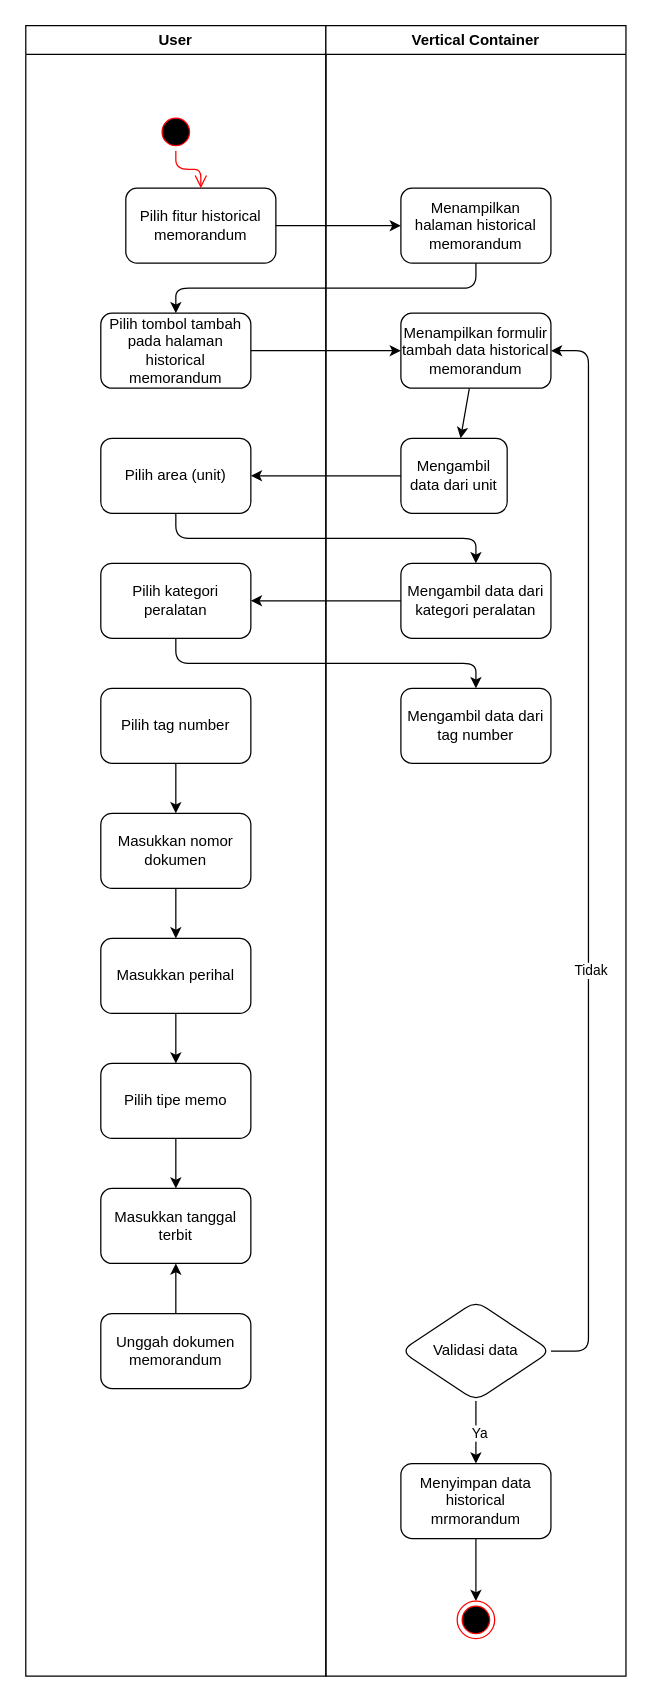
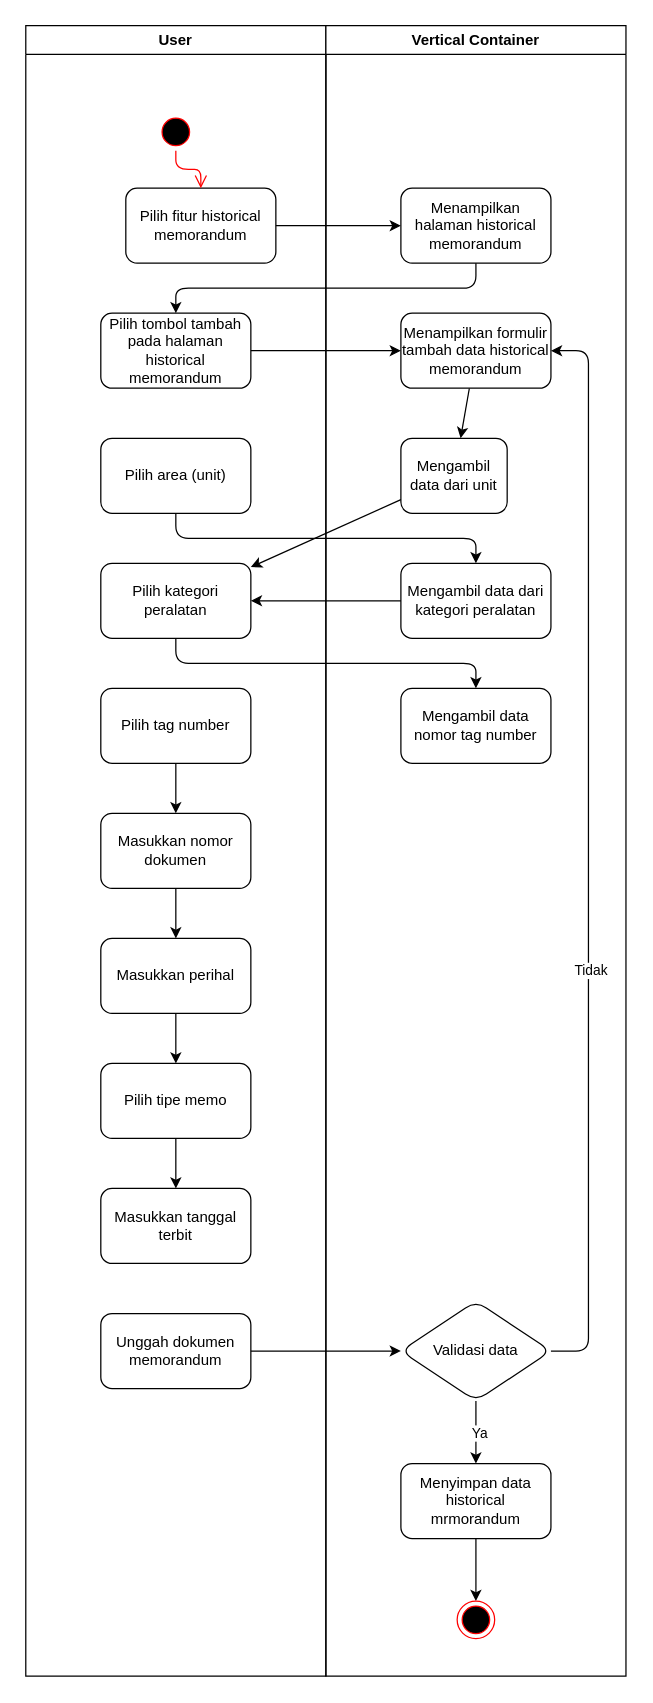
edge "Mengambil data dari unit" -> "Pilih area (unit)": now "Mengambil data dari unit" -> "Pilih kategori peralatan"
node "Mengambil data dari tag number": label "Mengambil data dari tag number" -> "Mengambil data nomor tag number"
edge "Unggah dokumen memorandum" -> "Masukkan tanggal terbit": now "Unggah dokumen memorandum" -> "Validasi data"
